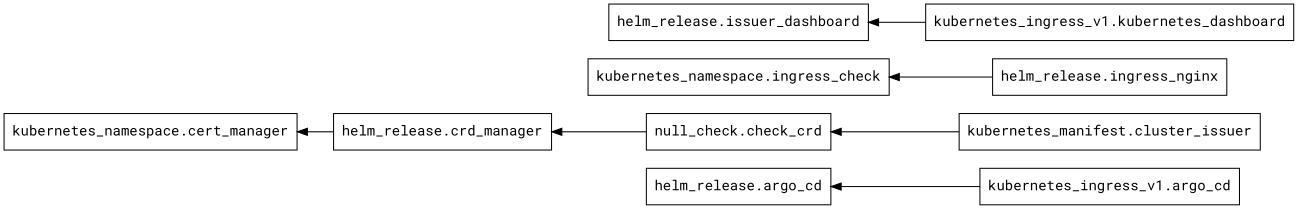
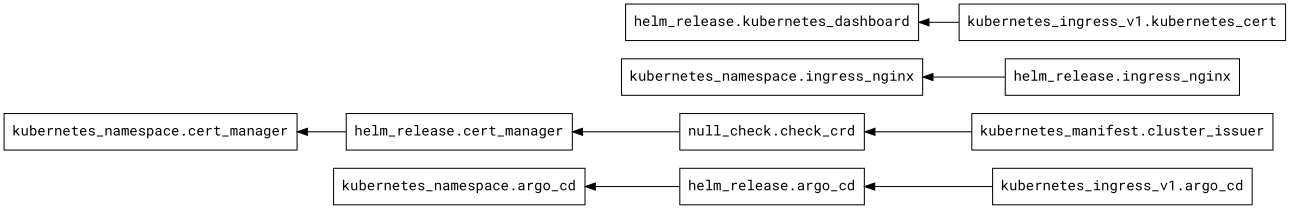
node "helm_release.issuer_dashboard": label "helm_release.issuer_dashboard" -> "helm_release.kubernetes_dashboard"
node "kubernetes_ingress_v1.kubernetes_dashboard": label "kubernetes_ingress_v1.kubernetes_dashboard" -> "kubernetes_ingress_v1.kubernetes_cert"
node "kubernetes_namespace.ingress_check": label "kubernetes_namespace.ingress_check" -> "kubernetes_namespace.ingress_nginx"
node "helm_release.crd_manager": label "helm_release.crd_manager" -> "helm_release.cert_manager"
node "kubernetes_namespace.argo_cd": added
